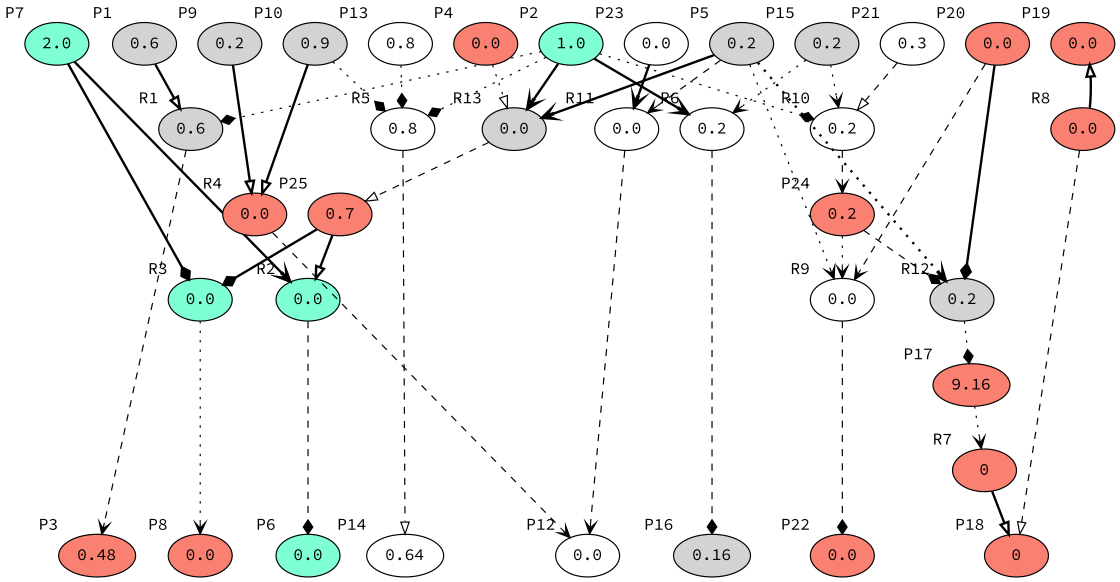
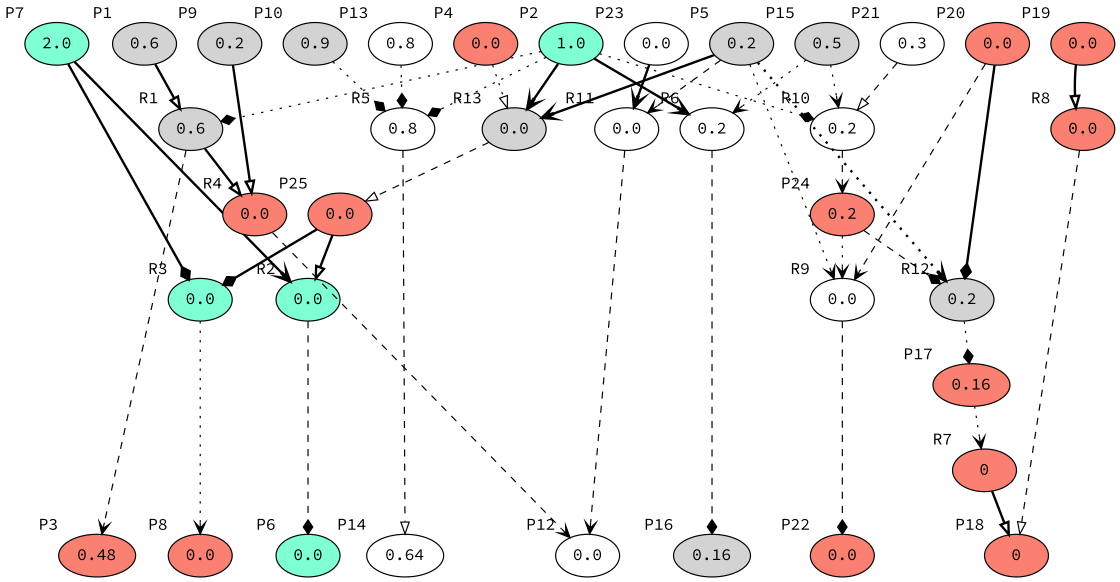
node "0.2 P15": label "0.2 P15" -> "0.5 P15"
edge "0.0 R8" -> "0.0 P19": reversed
edge "0.9 P10" -> "0.0 R4": now "0.6 R1" -> "0.0 R4"
node "0.7 P25": label "0.7 P25" -> "0.0 P25"
node "9.16 P17": label "9.16 P17" -> "0.16 P17"
